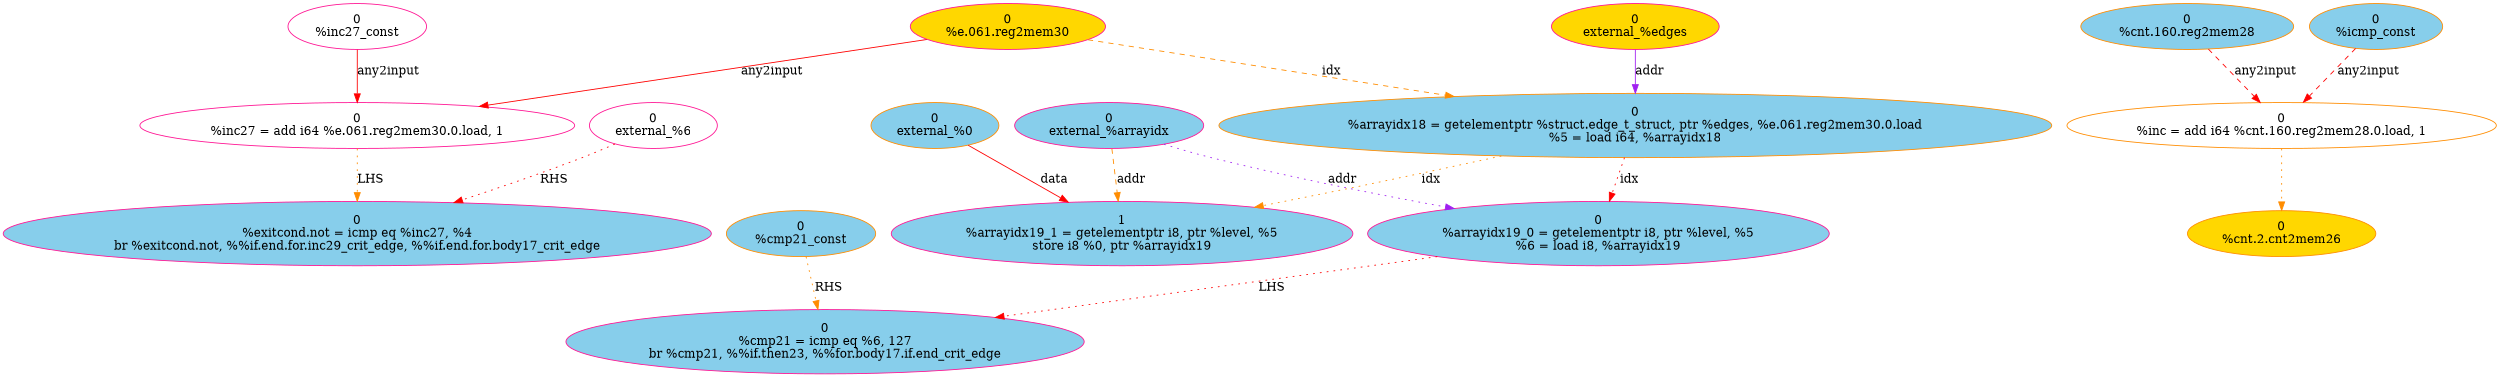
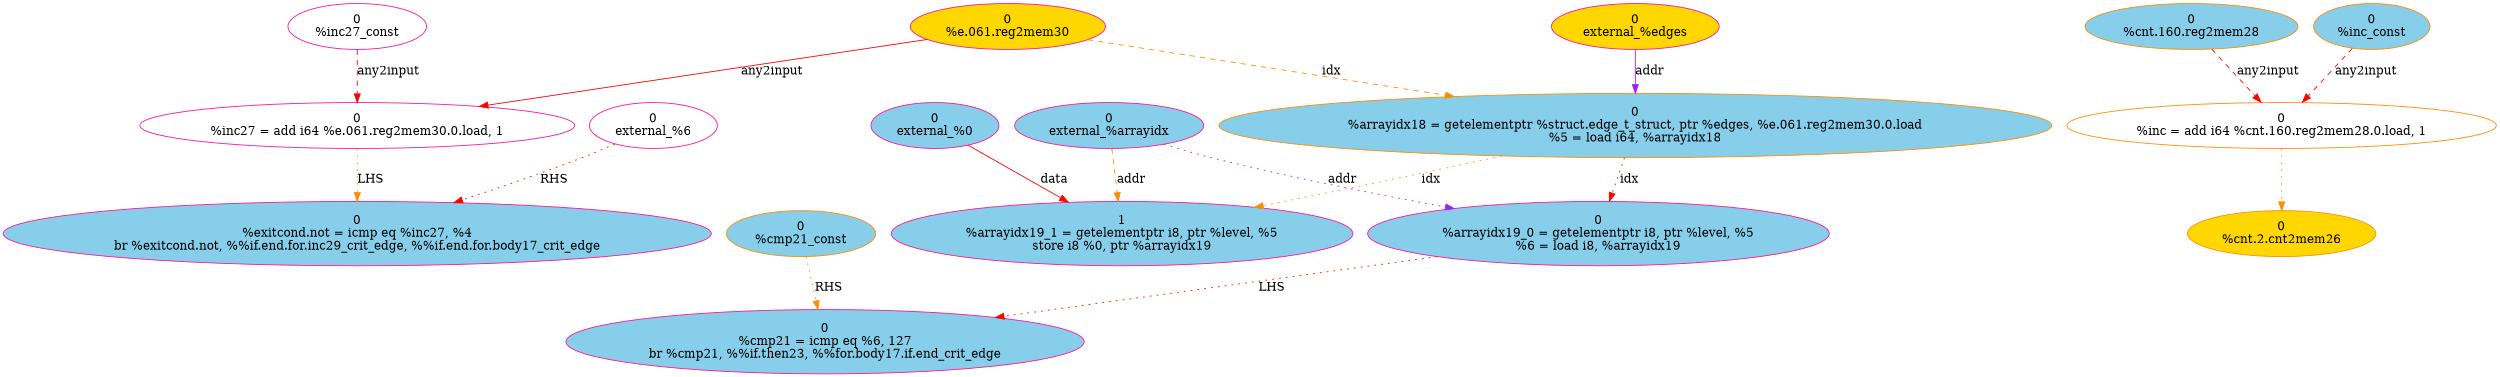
node "0 %icmp_const": label "0 %icmp_const" -> "0 %inc_const"
edge "0 %inc27_const" -> "0 %inc27 = add i64 %e.061.reg2mem30.0.load, 1": style solid -> dashed
node "0 external_%0": color darkorange -> deeppink
